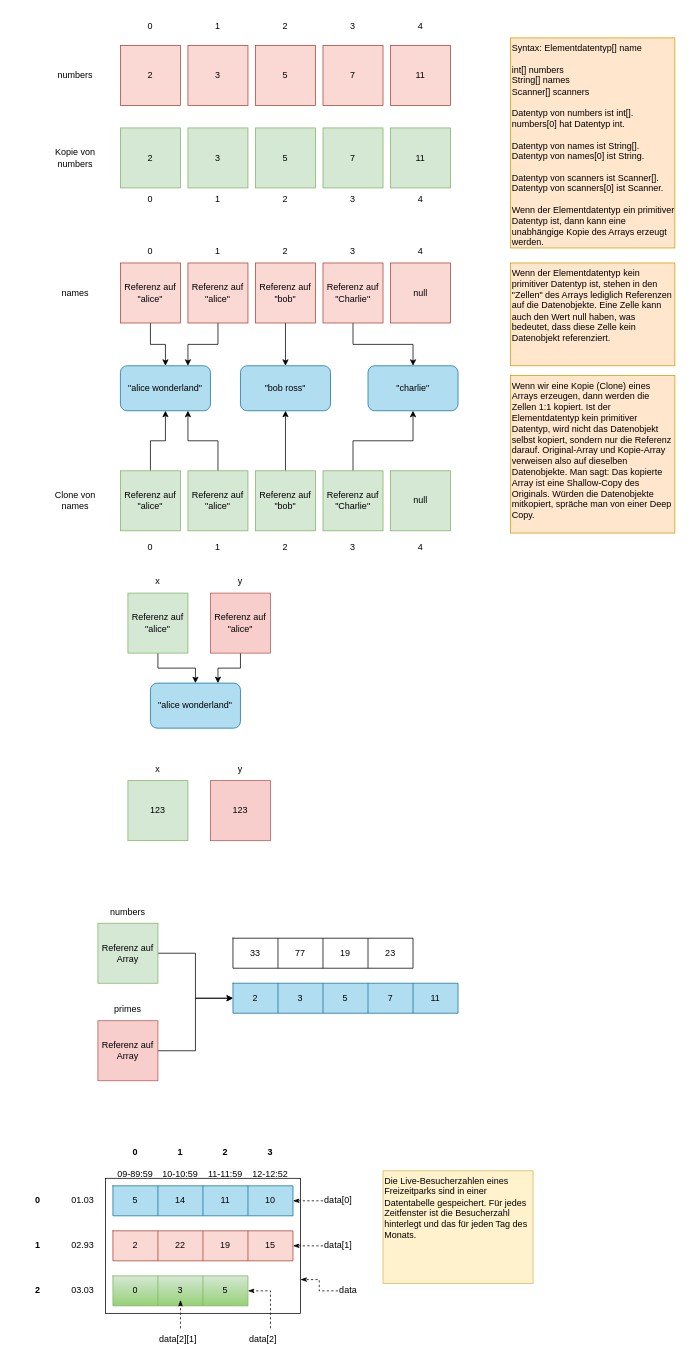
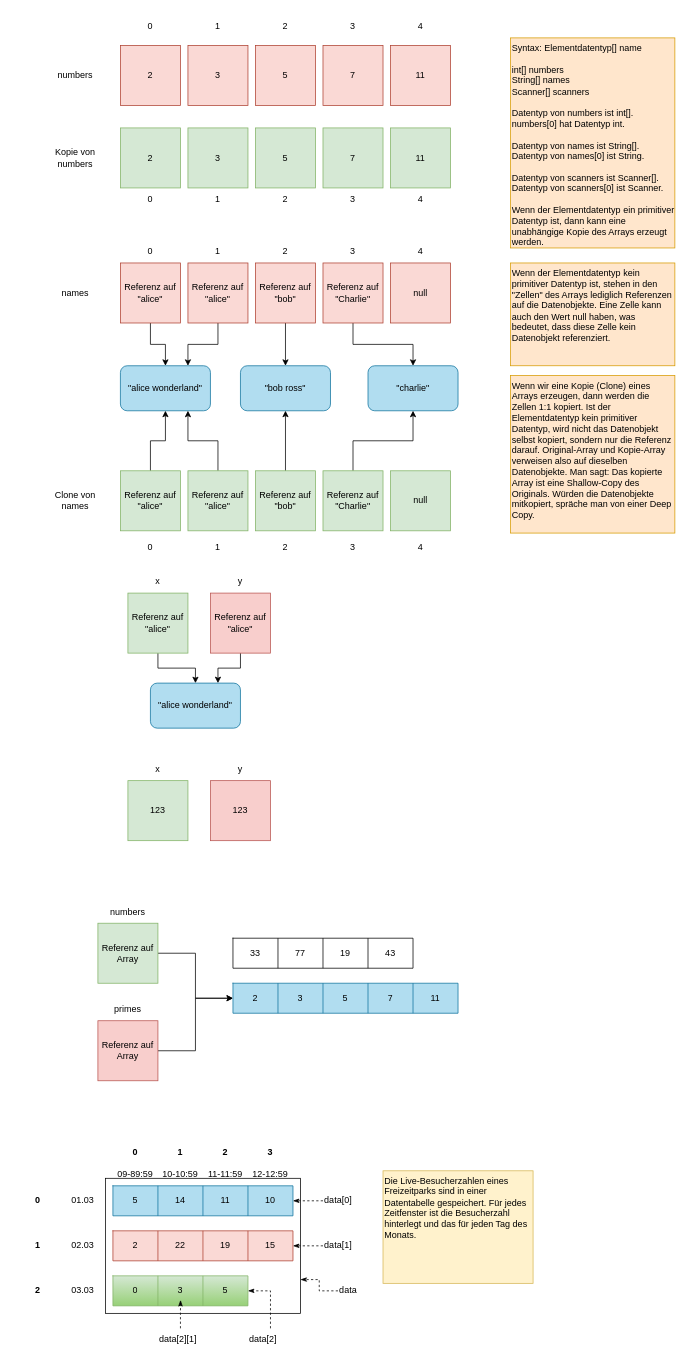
node "23": label "23" -> "43"
node "12-12:52": label "12-12:52" -> "12-12:59"
node "02.93": label "02.93" -> "02.03"
